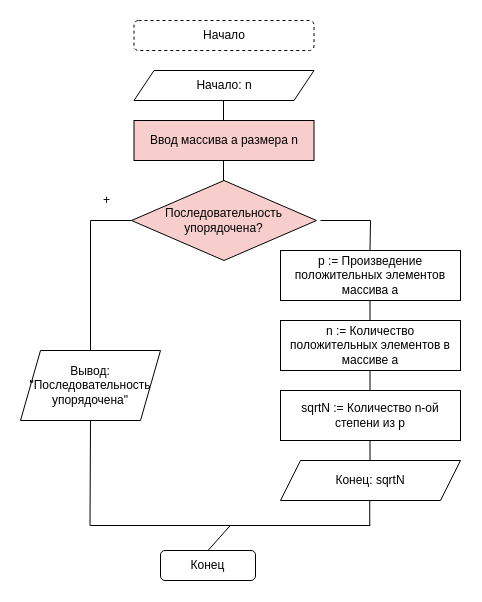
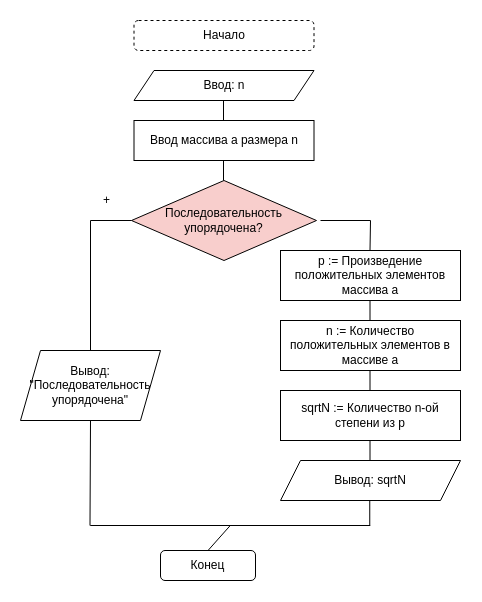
node "Начало: n": label "Начало: n" -> "Ввод: n"
node "Ввод массива а размера n": fillcolor #f8cecc -> #ffffff
node "Конец: sqrtN": label "Конец: sqrtN" -> "Вывод: sqrtN"
